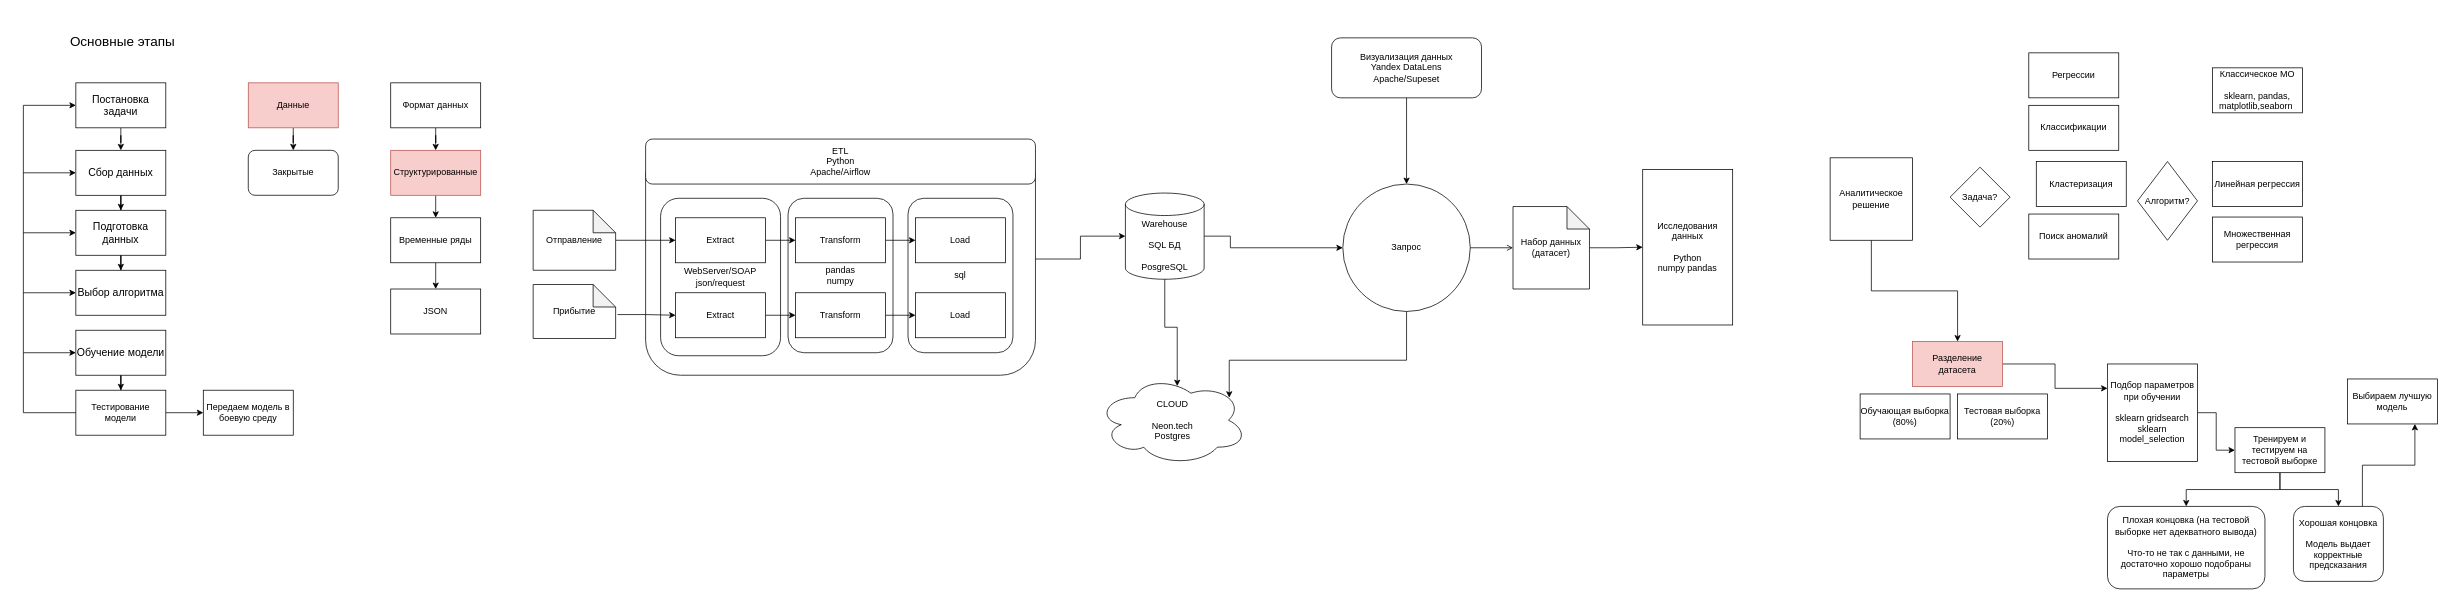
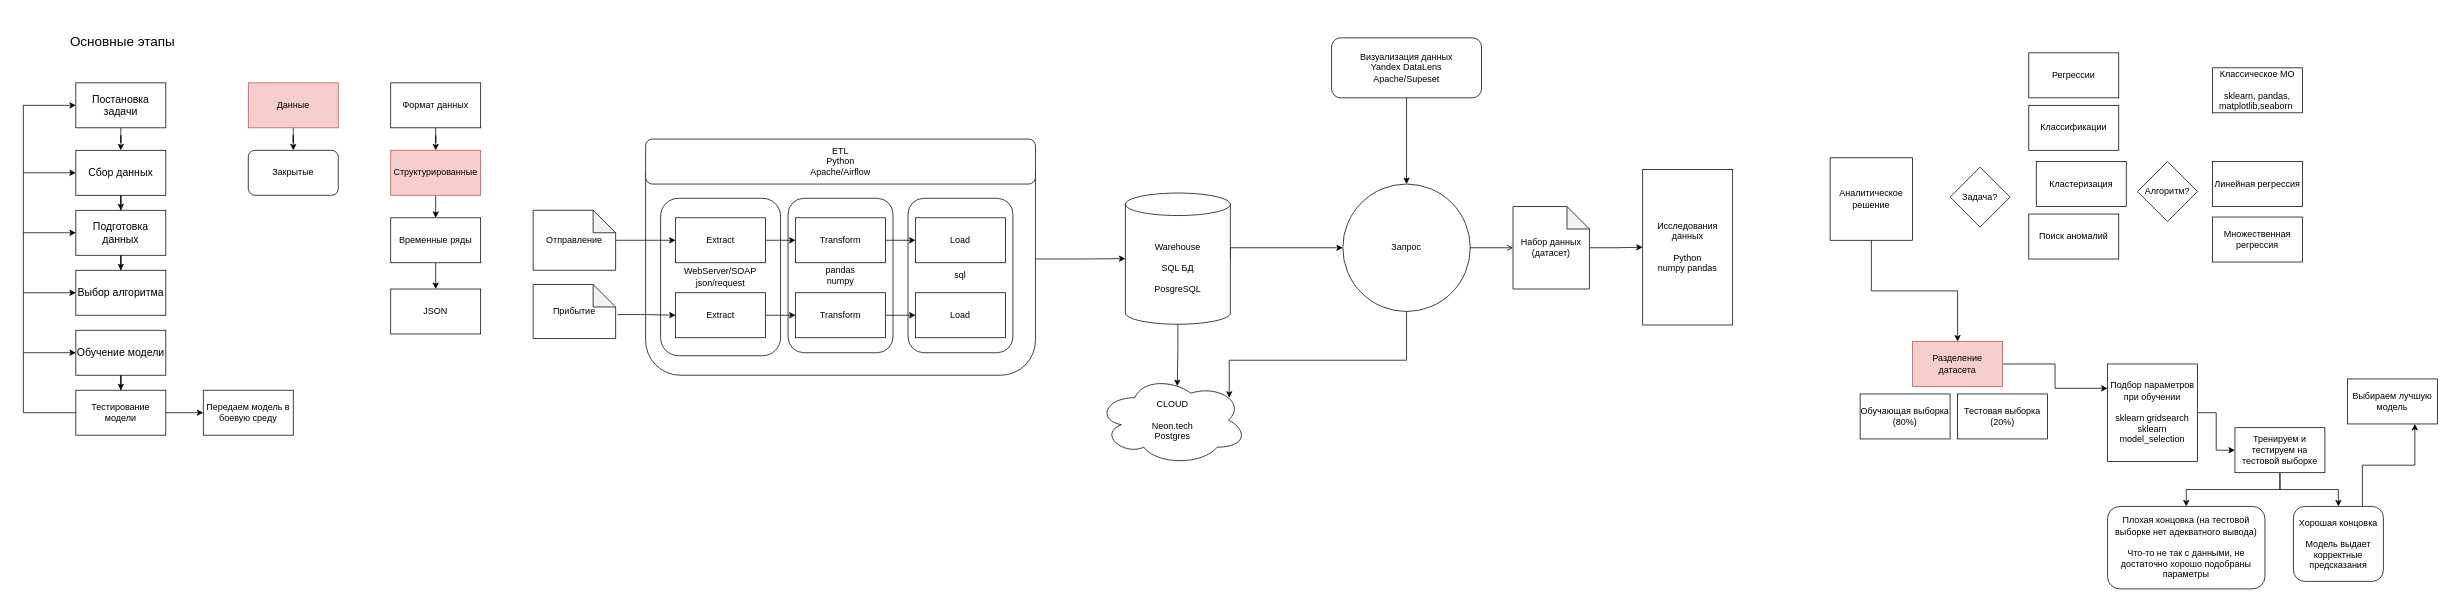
node "Алгоритм?": size 60x79 -> 60x60
node "Warehouse SQL БД PosgreSQL": size 79x86 -> 105x131
